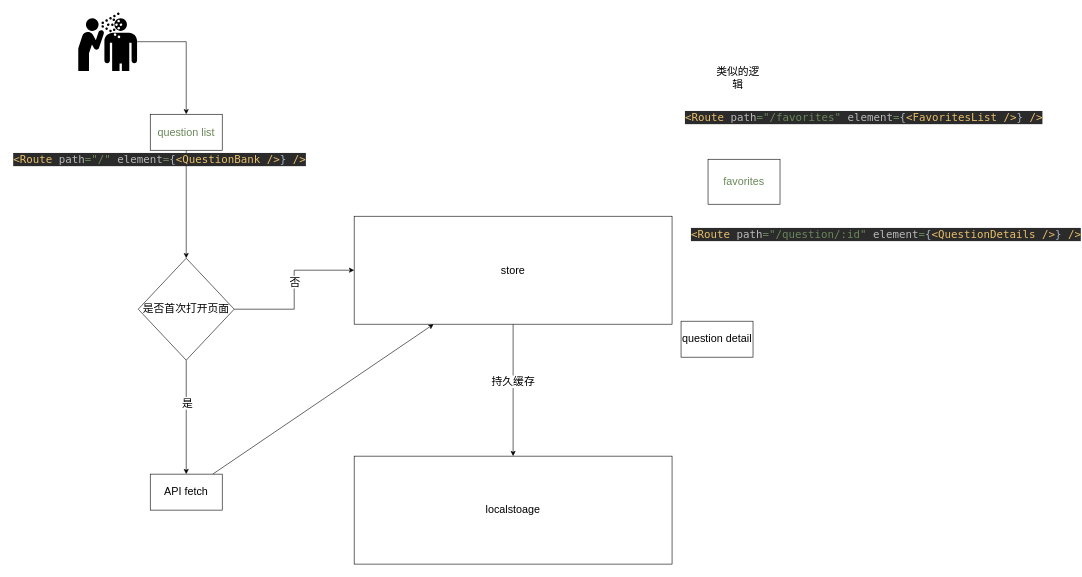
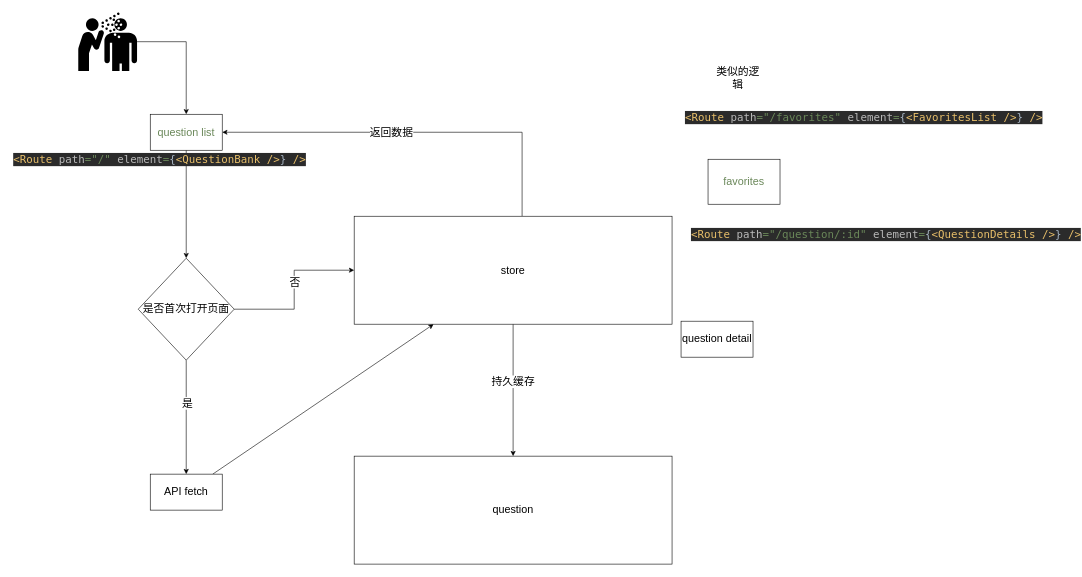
edge "store" -> "question list": added, label "返回数据"
node "localstoage": label "localstoage" -> "question"
